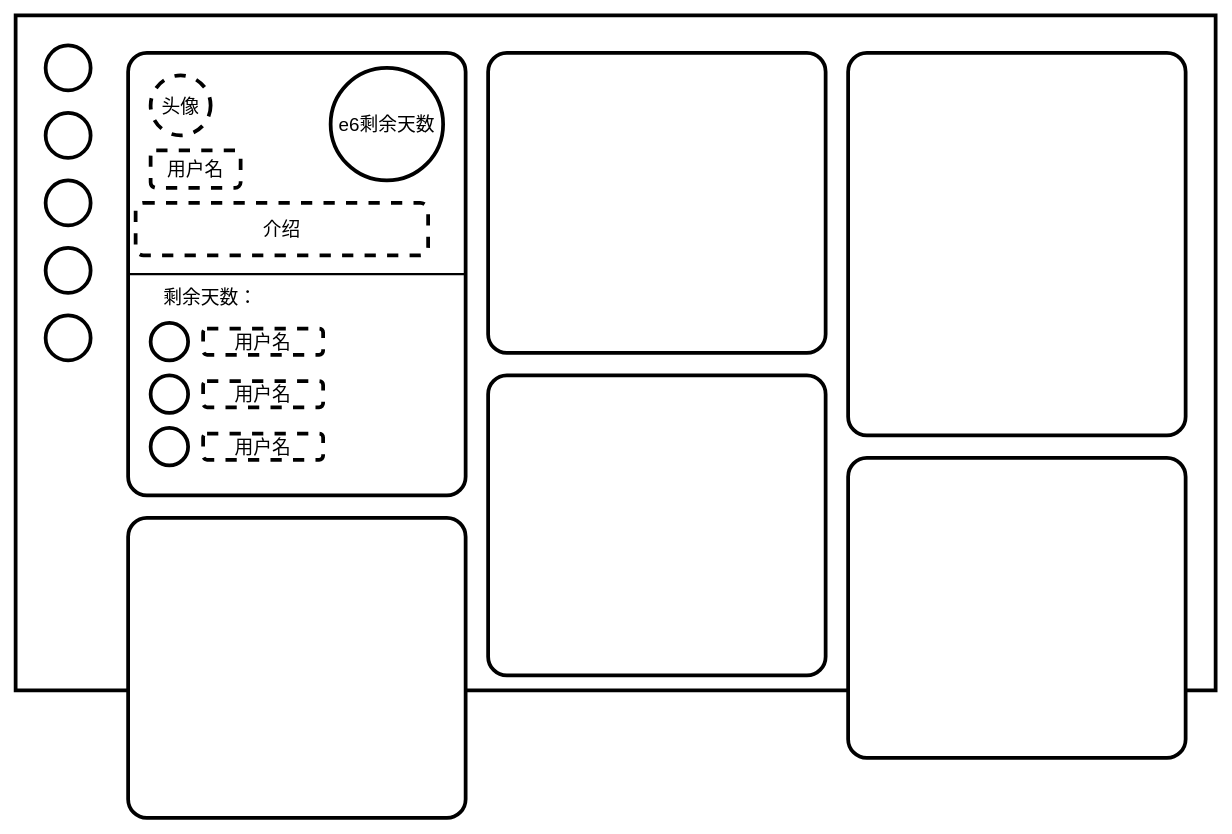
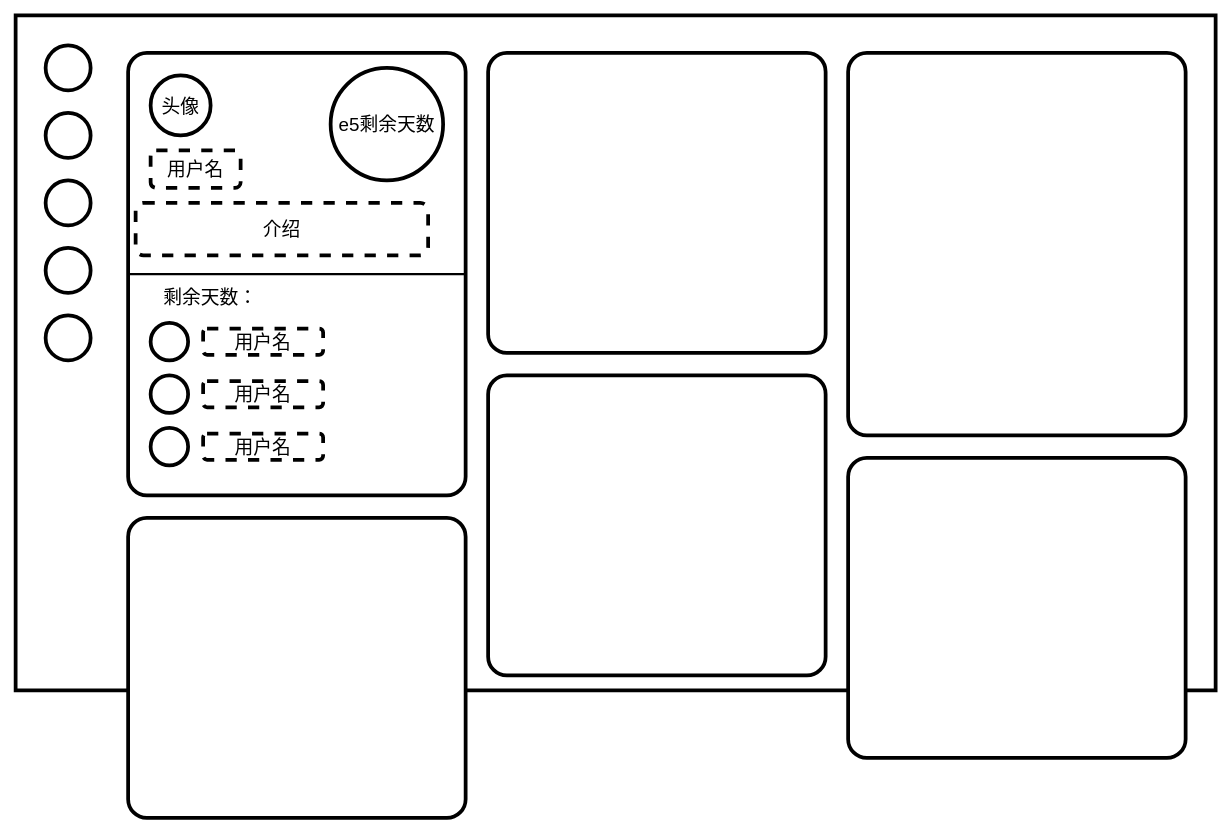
node "头像": style dashed -> solid
node "e6剩余天数": label "e6剩余天数" -> "e5剩余天数"
